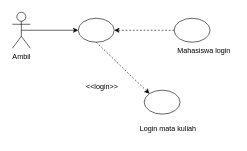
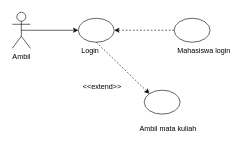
node "Login": added
node "<<login>>": label "<<login>>" -> "<<extend>>"
node "Login mata kuliah": label "Login mata kuliah" -> "Ambil mata kuliah"
